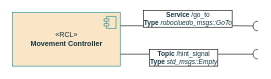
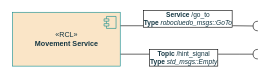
node "«RCL» Movement Controller": label "«RCL» Movement Controller" -> "«RCL» Movement Service"
